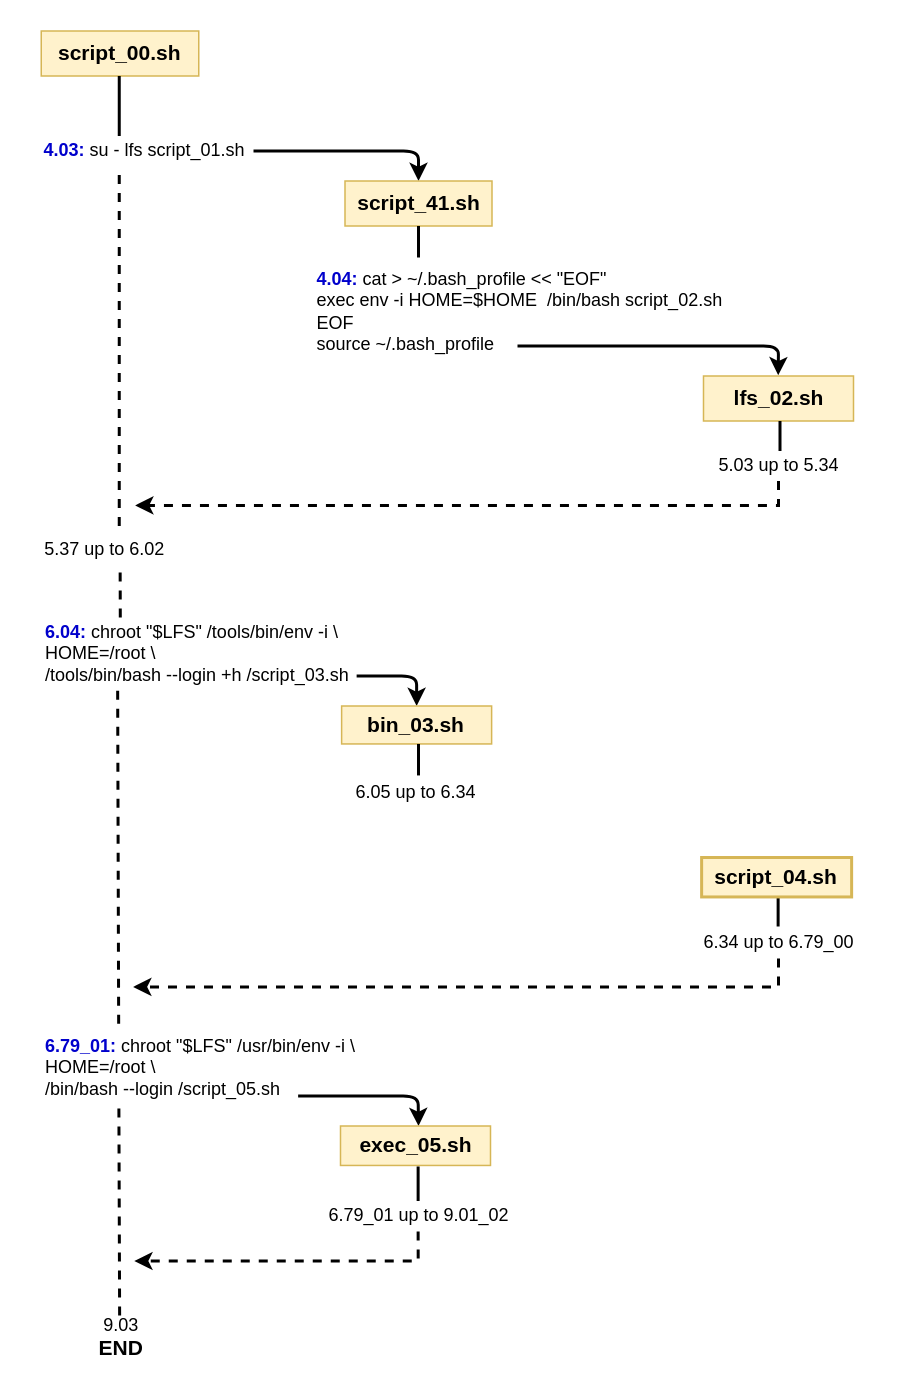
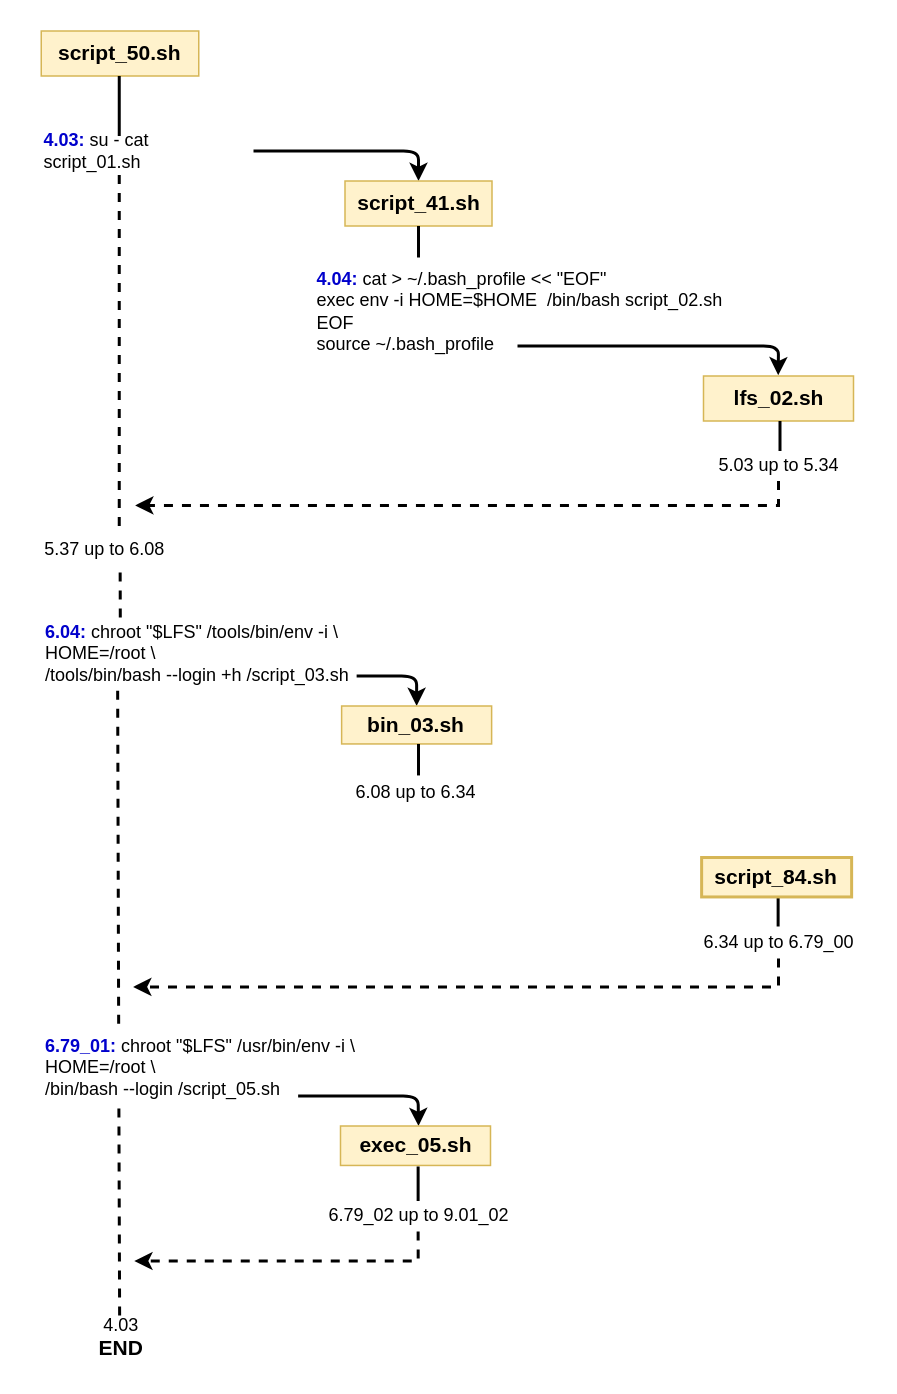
node "script_00.sh": label "script_00.sh" -> "script_50.sh"
node "4.03: su - lfs script_01.sh": label "4.03: su - lfs script_01.sh" -> "4.03: su - cat script_01.sh"
node "5.37 up to 6.02": label "5.37 up to 6.02" -> "5.37 up to 6.08"
node "6.05 up to 6.34": label "6.05 up to 6.34" -> "6.08 up to 6.34"
node "script_04.sh": label "script_04.sh" -> "script_84.sh"
node "6.79_01 up to 9.01_02": label "6.79_01 up to 9.01_02" -> "6.79_02 up to 9.01_02"
node "9.03 END": label "9.03 END" -> "4.03 END"
